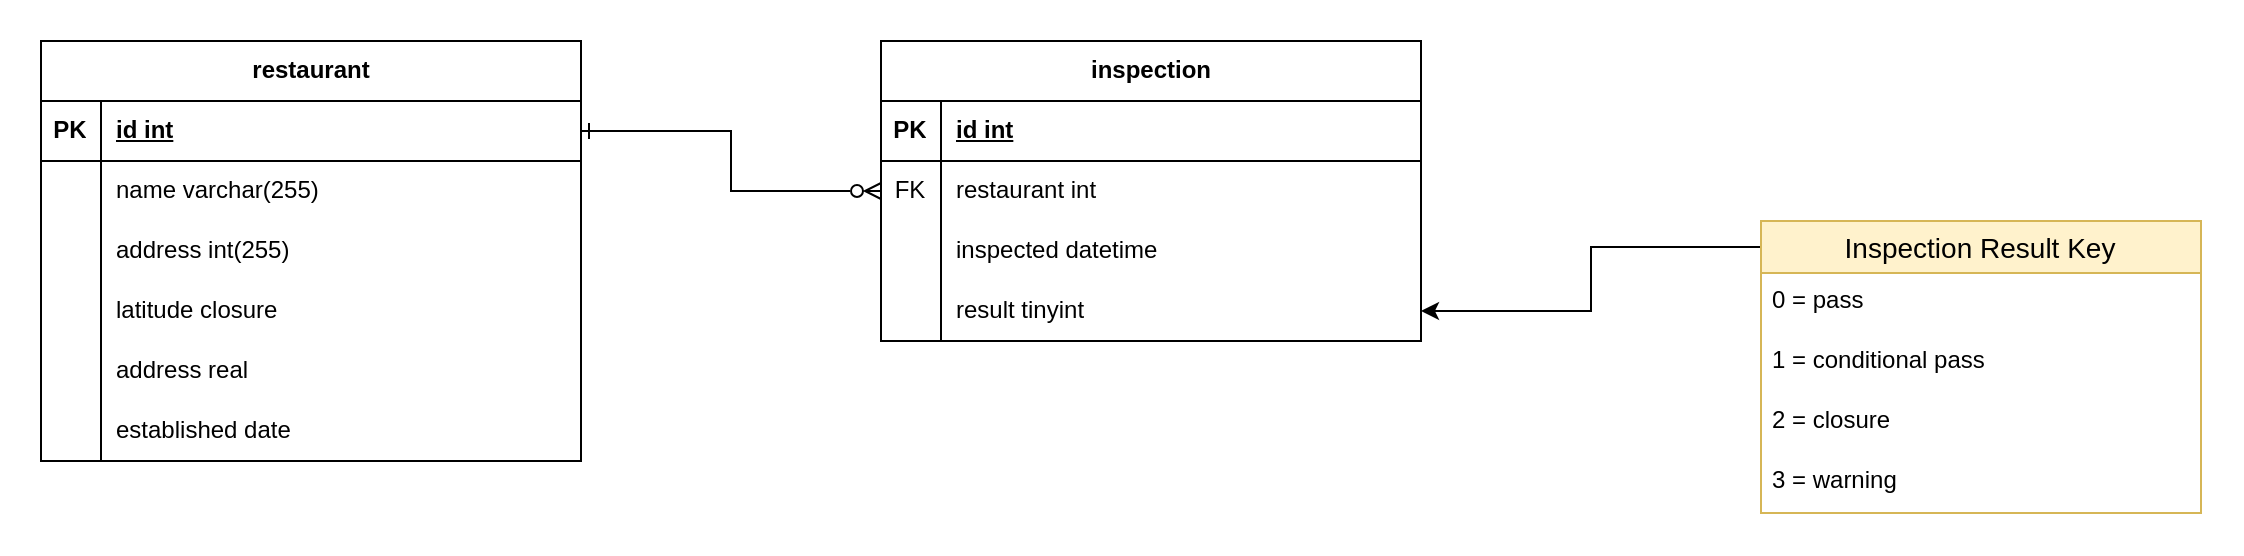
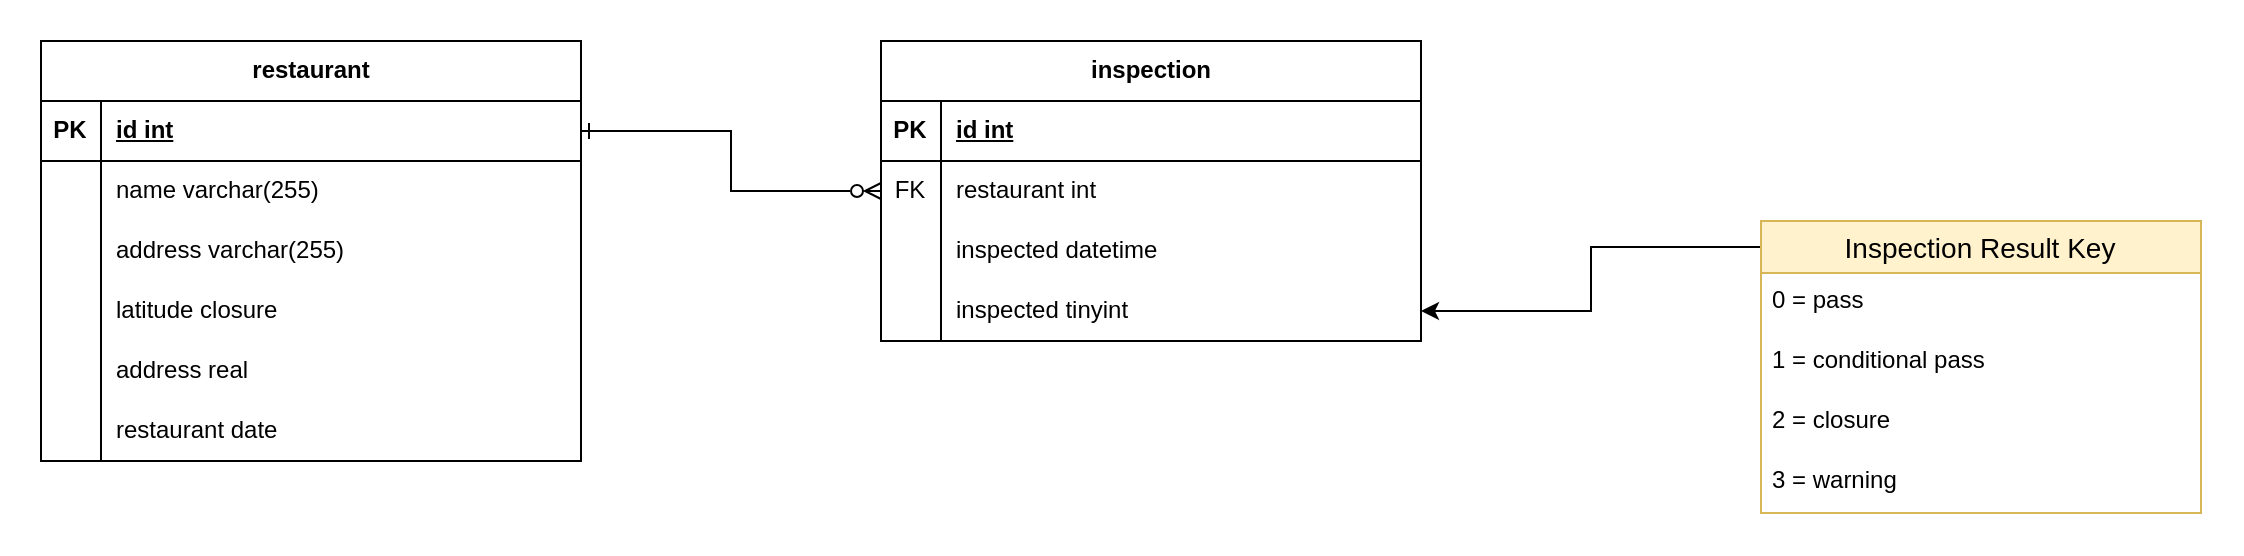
node "address int(255)": label "address int(255)" -> "address varchar(255)"
node "result tinyint": label "result tinyint" -> "inspected tinyint"
node "established date": label "established date" -> "restaurant date"
